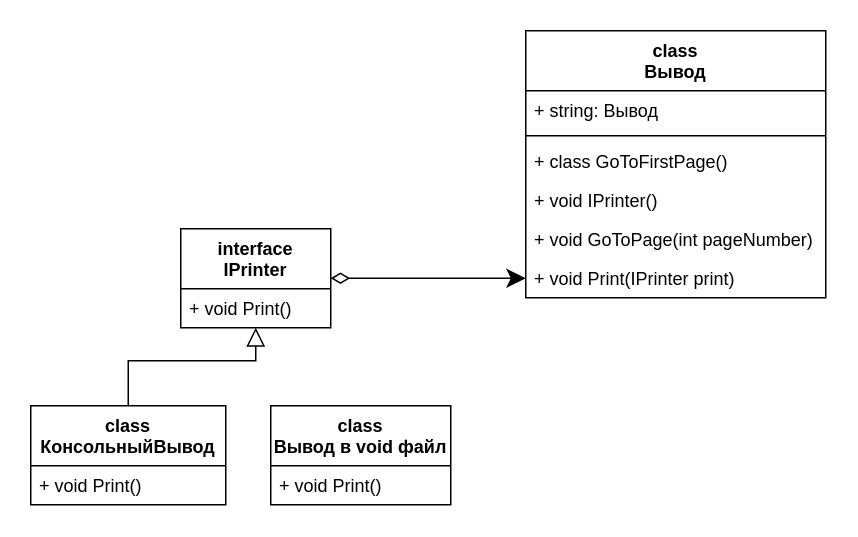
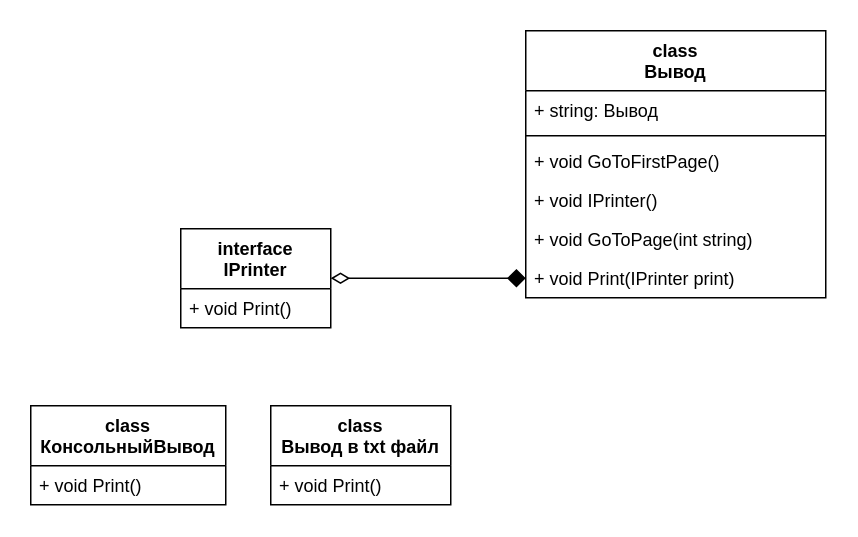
node "+ class GoToFirstPage()": label "+ class GoToFirstPage()" -> "+ void GoToFirstPage()"
node "+ void GoToPage(int pageNumber)": label "+ void GoToPage(int pageNumber)" -> "+ void GoToPage(int string)"
edge "interface IPrinter" -- "+ void Print(IPrinter print)": arrowhead classic -> diamond
edge "class КонсольныйВывод" -> "interface IPrinter": removed
node "class Вывод в void файл": label "class Вывод в void файл" -> "class Вывод в txt файл"
